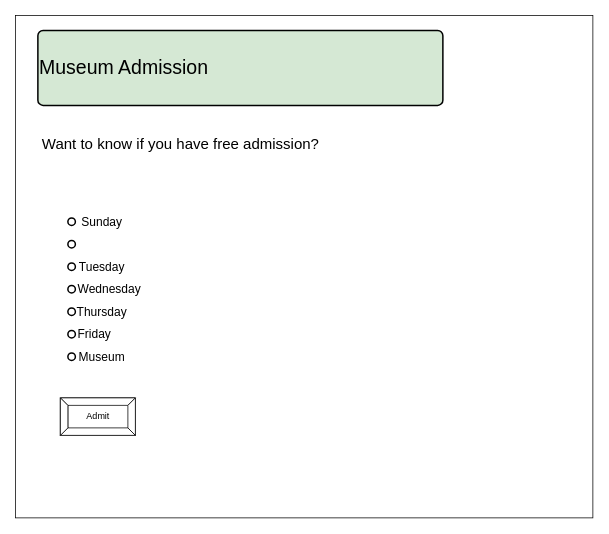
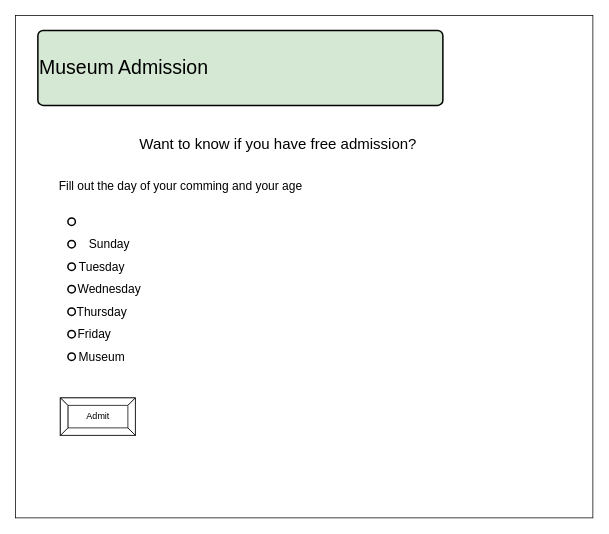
node "Want to know if you have free admission?": moved (180, 143) -> (278, 143)
node "Fill out the day of your comming and your age": added
node "Sunday": moved (102, 222) -> (109, 244)
